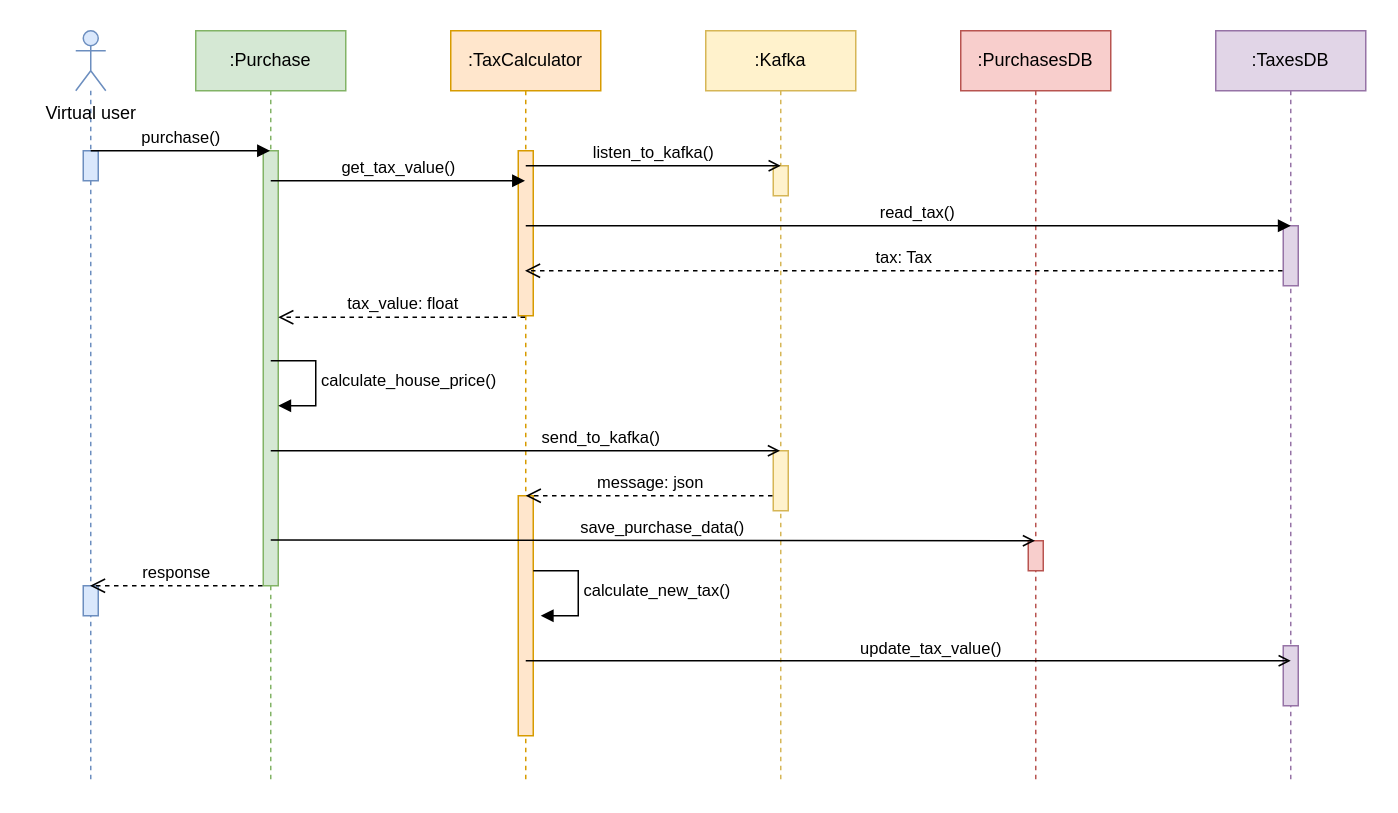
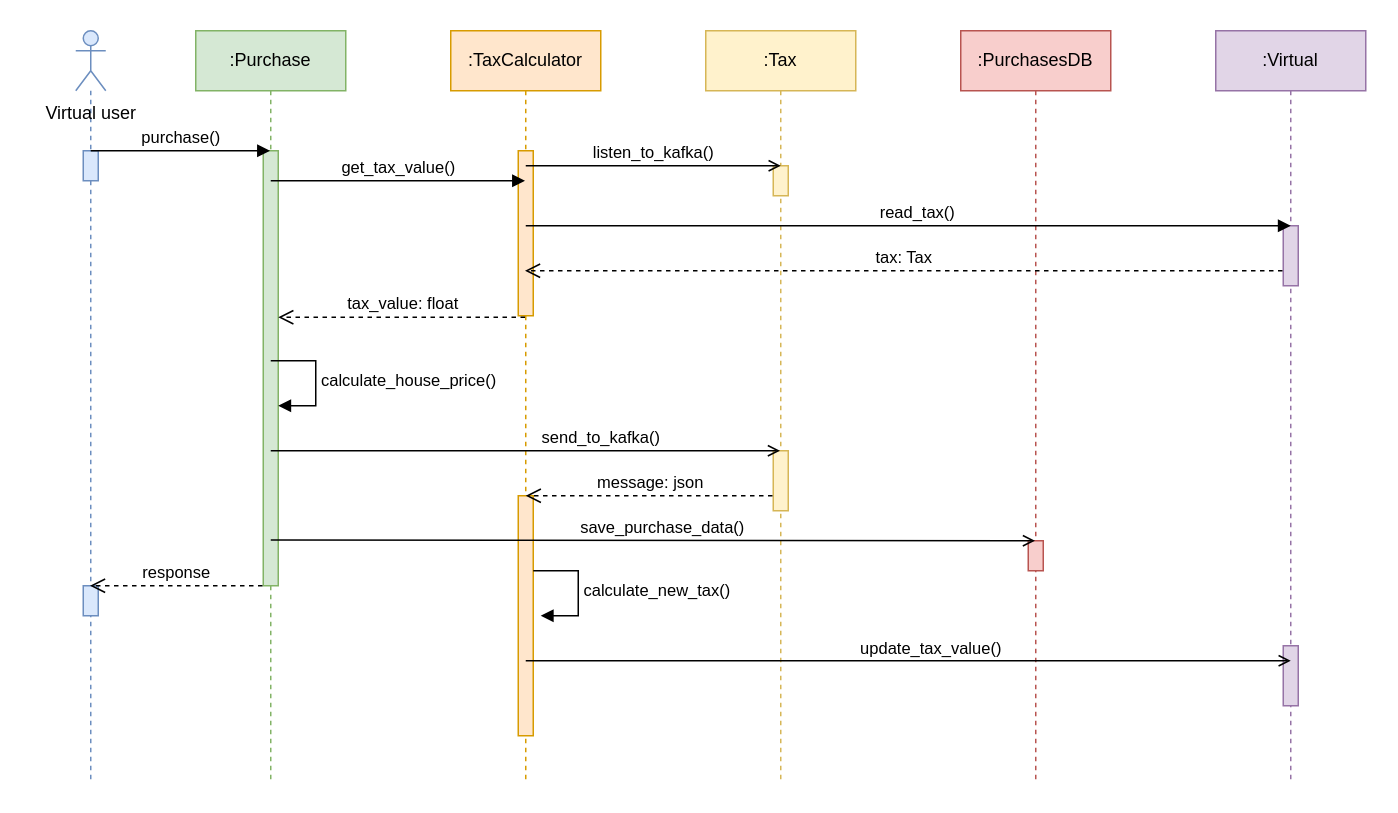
node ":Kafka": label ":Kafka" -> ":Tax"
node ":TaxesDB": label ":TaxesDB" -> ":Virtual"
